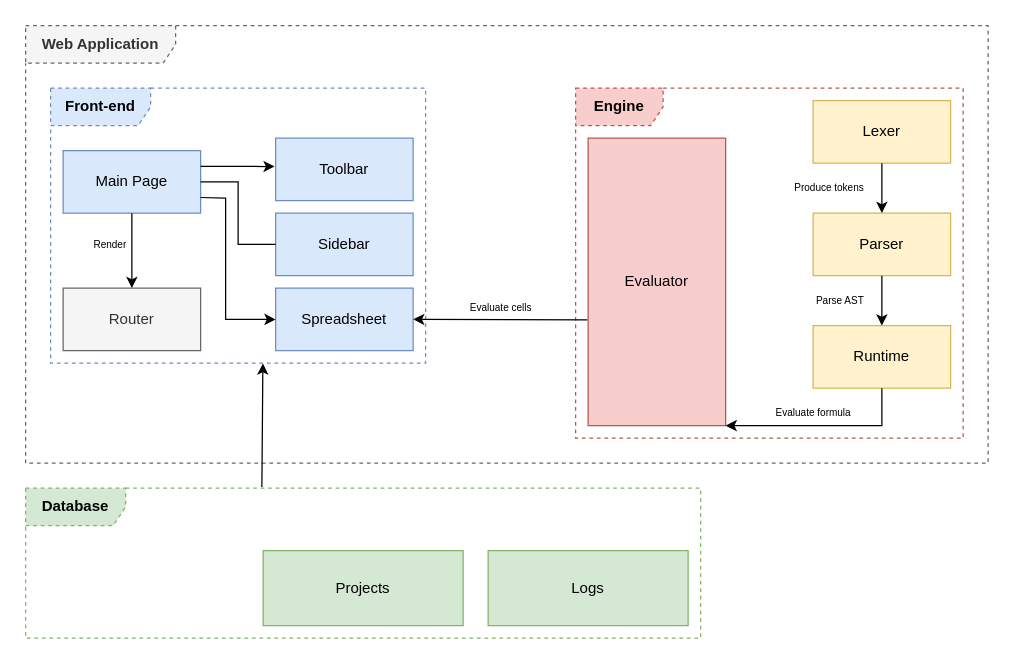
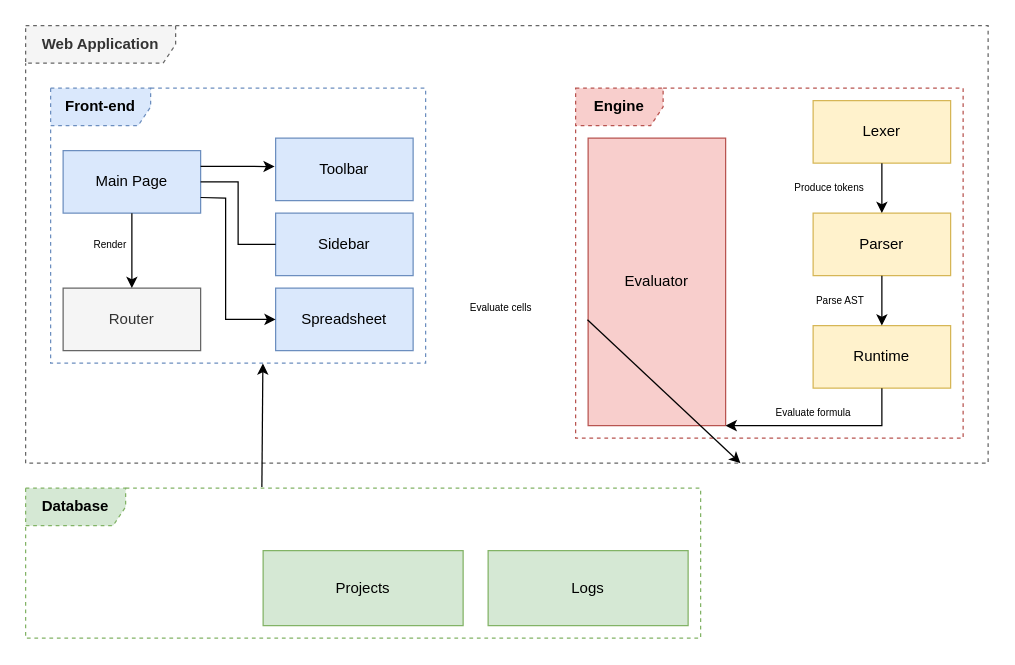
edge "Evaluator" -> "Spreadsheet": now "Evaluator" -> "Web Application"
